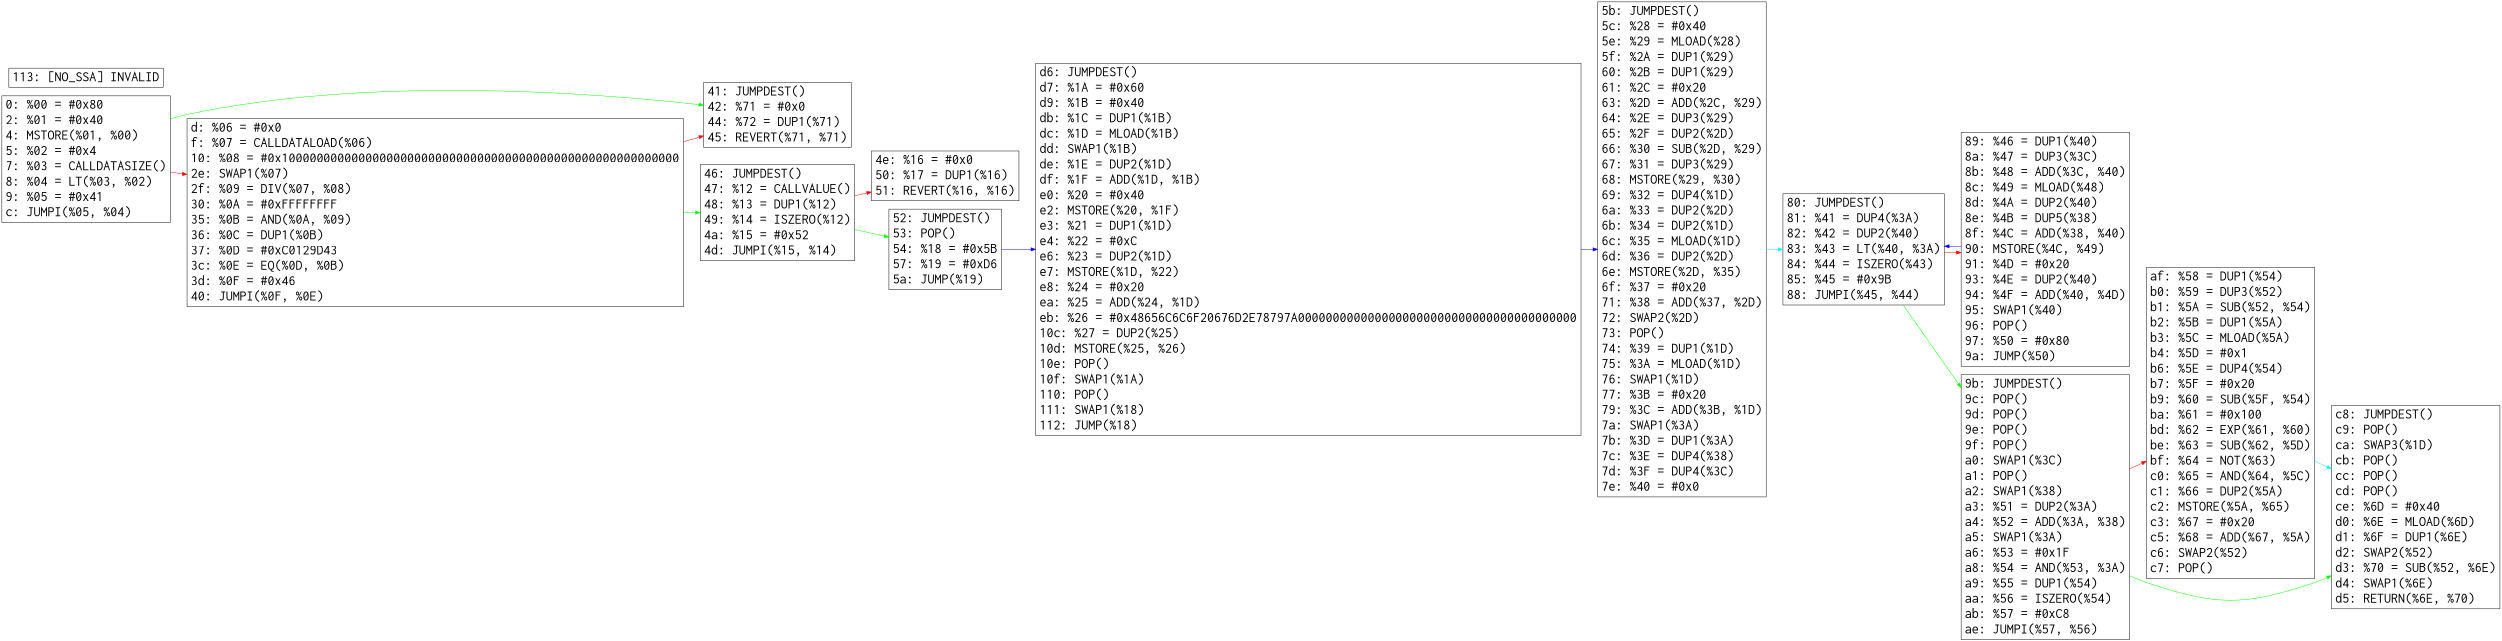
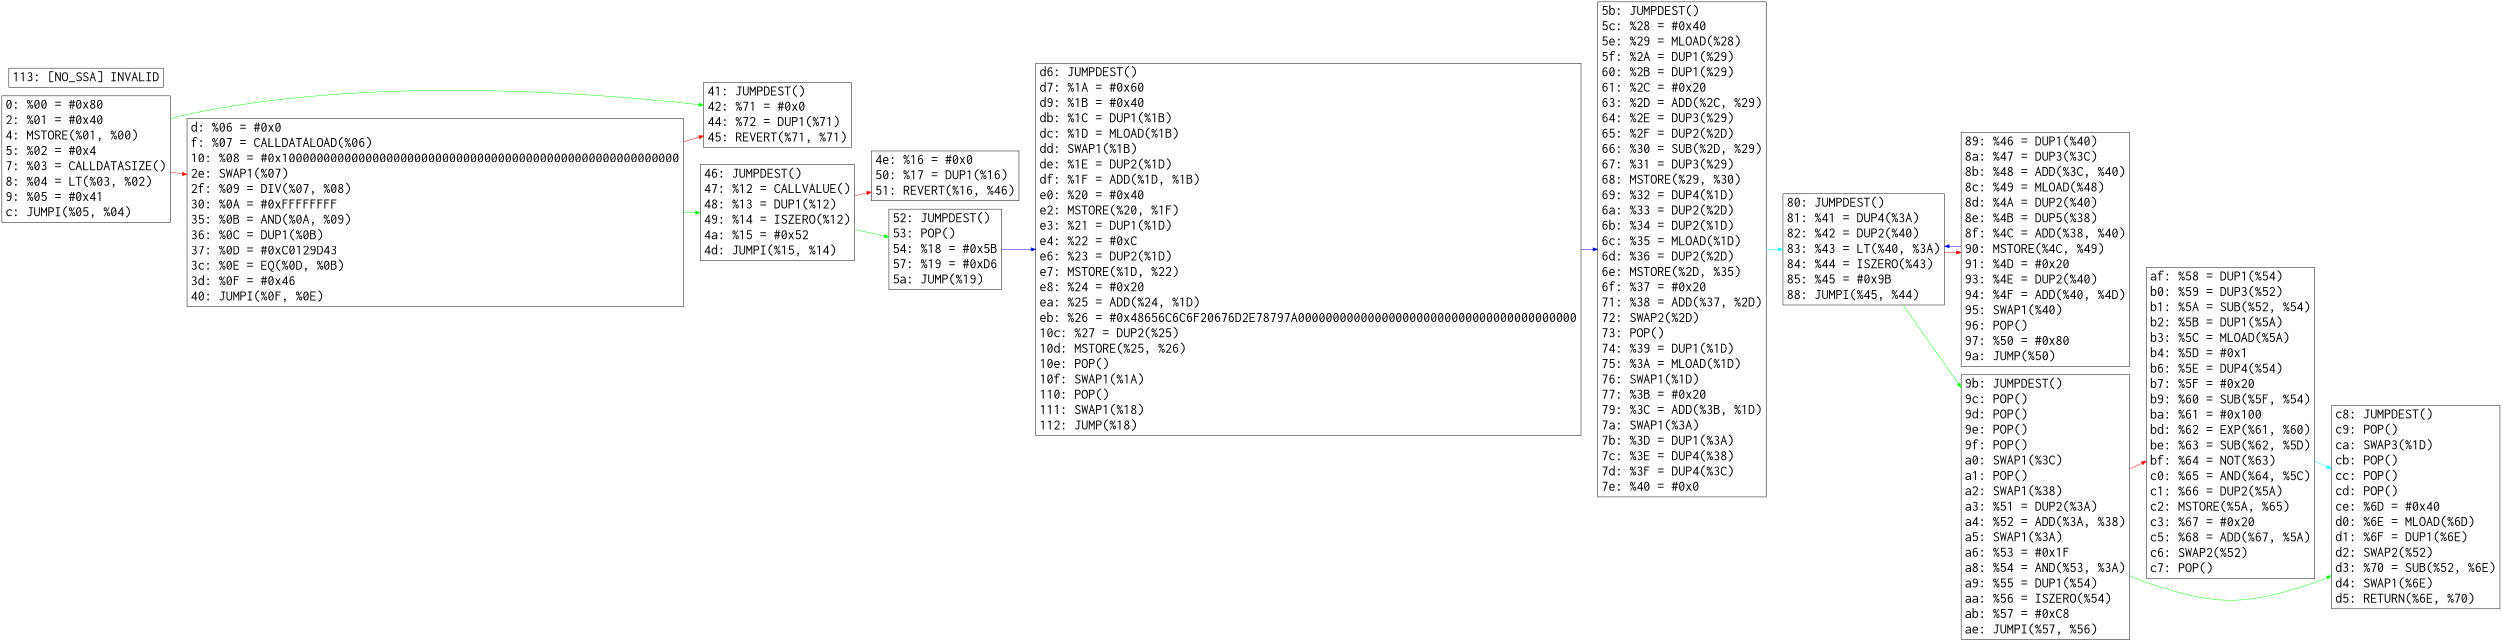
node "4e: %16 = #0x0 50: %17 = DUP1(%16) 51: REVERT(%16, %16)": label "4e: %16 = #0x0 50: %17 = DUP1(%16) 51: REVERT(%16, %16)" -> "4e: %16 = #0x0 50: %17 = DUP1(%16) 51: REVERT(%16, %46)"
